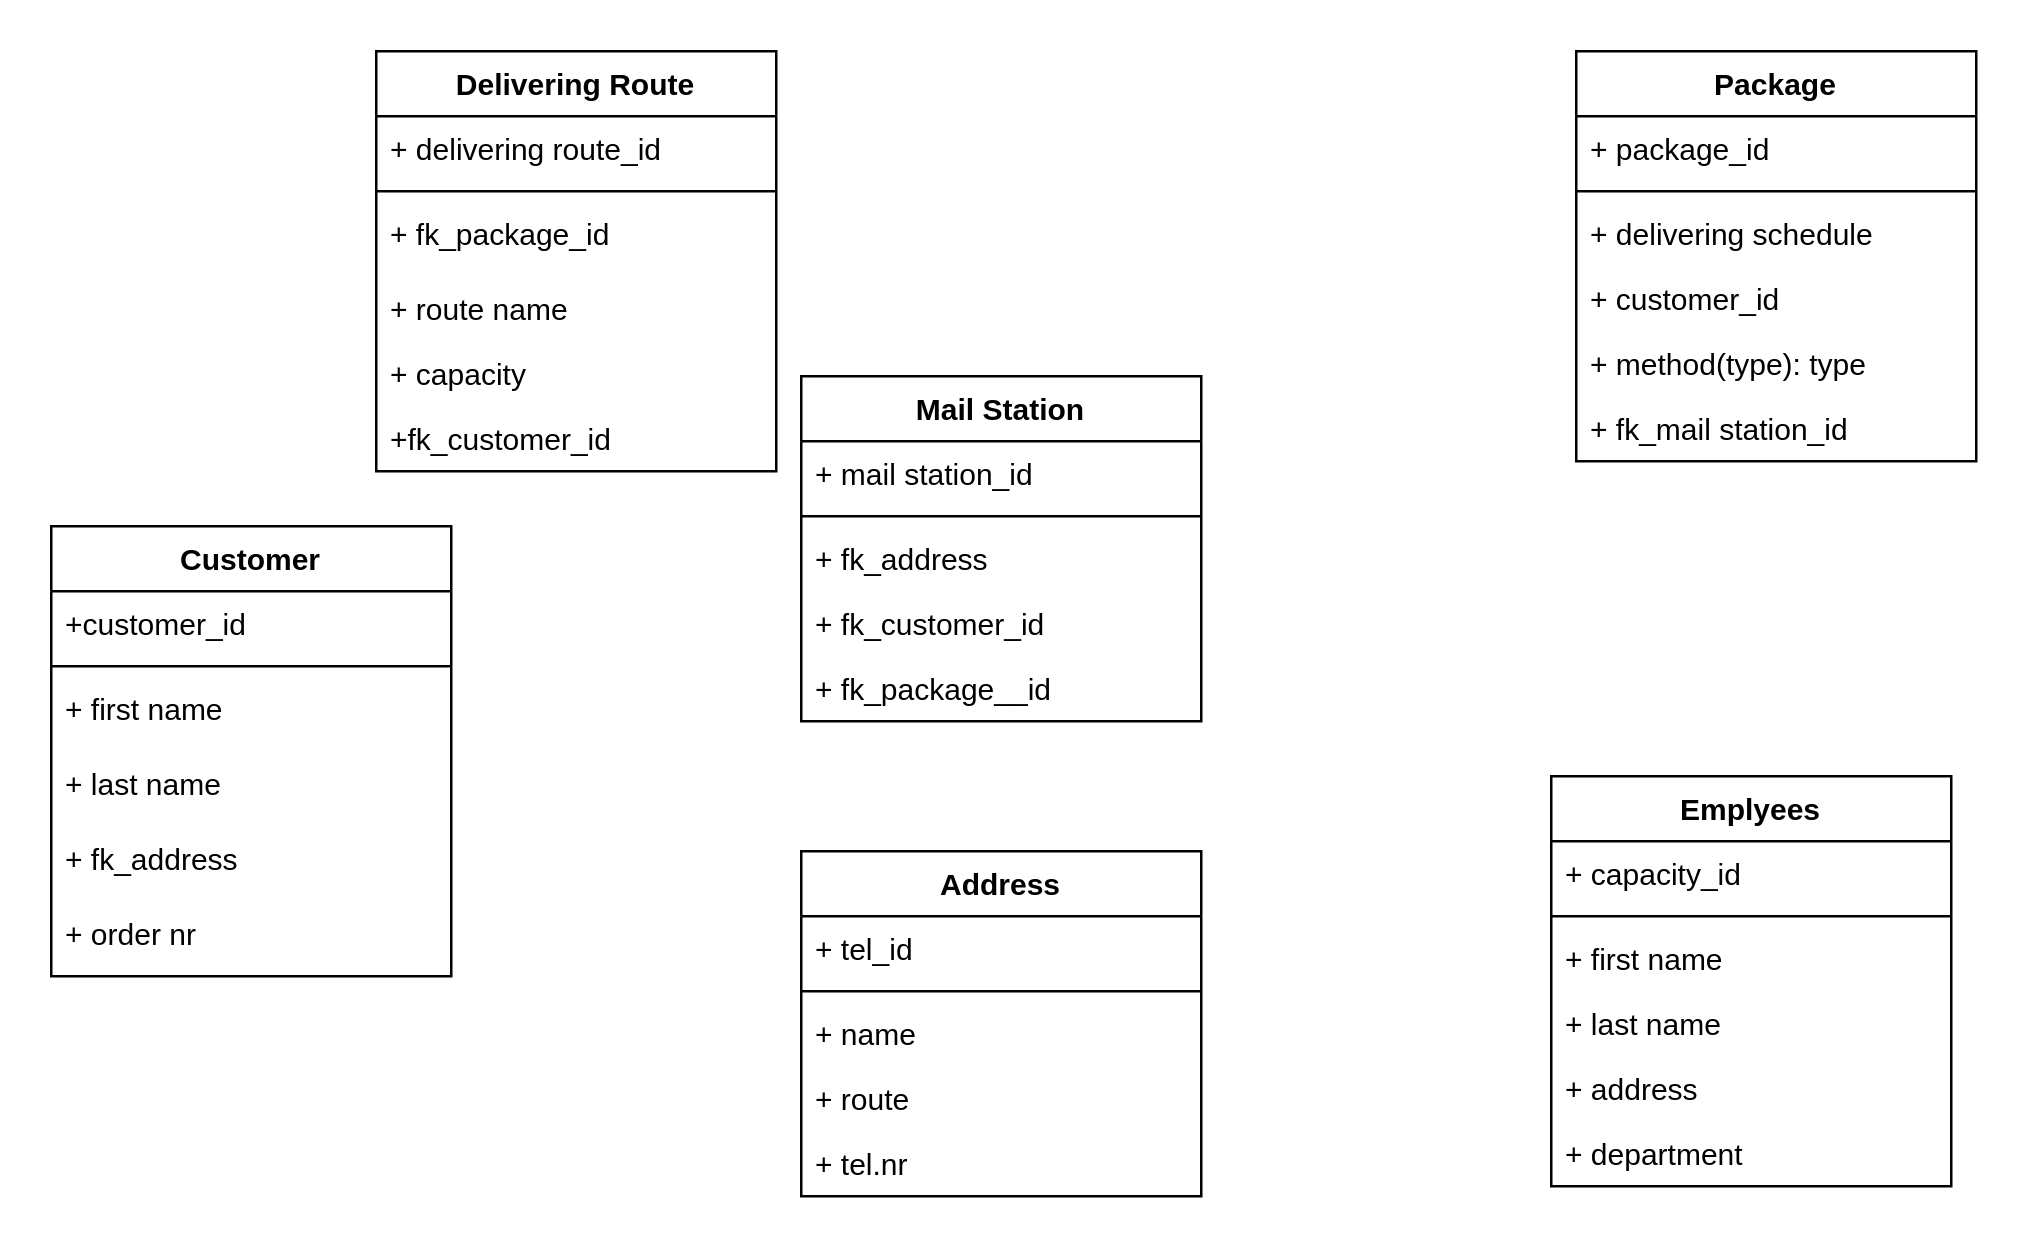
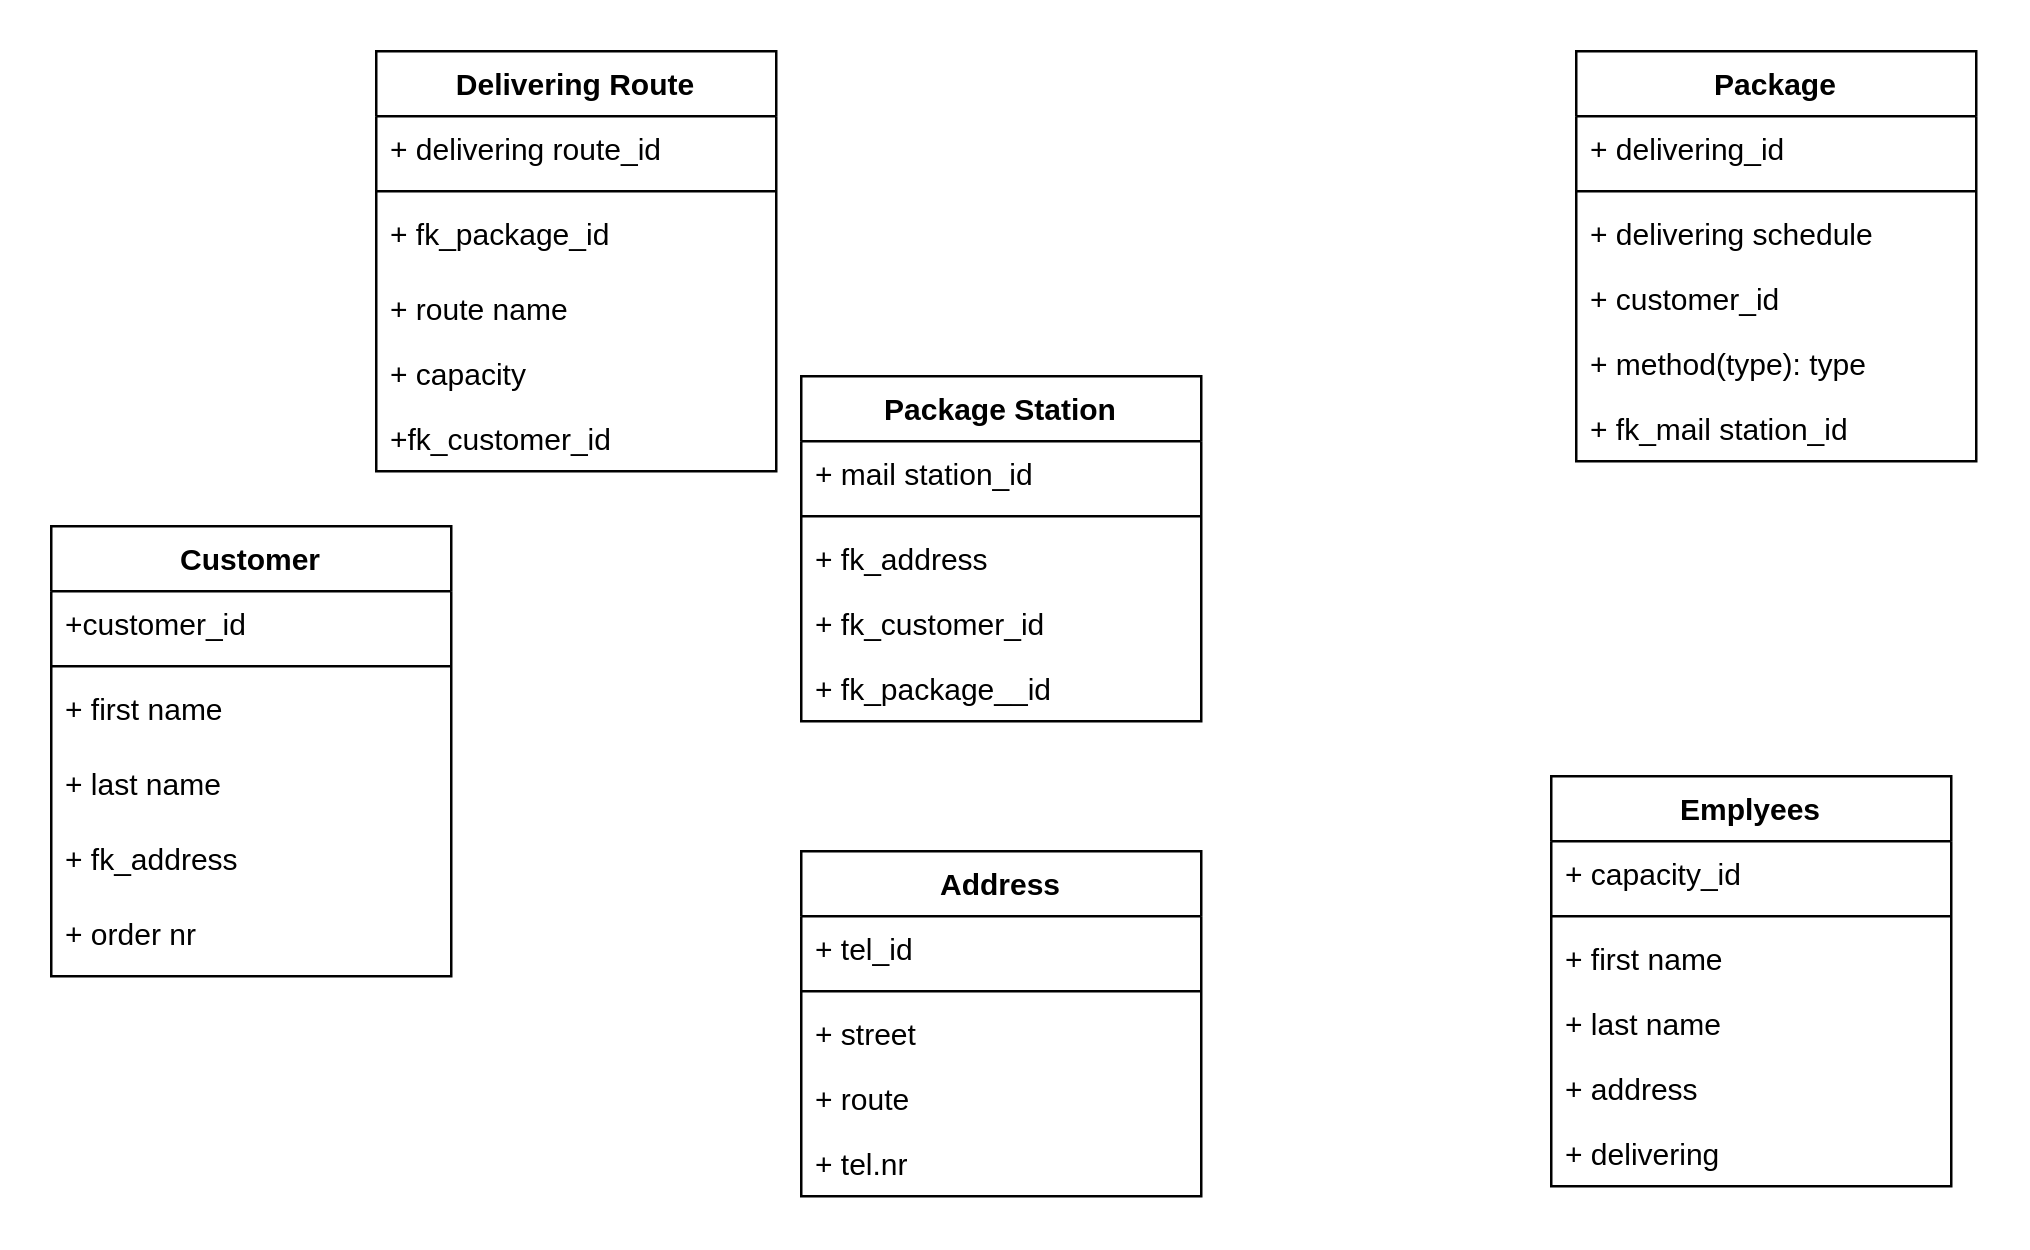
node "+ package_id": label "+ package_id" -> "+ delivering_id"
node "Mail Station": label "Mail Station" -> "Package Station"
node "+ name": label "+ name" -> "+ street"
node "+ department": label "+ department" -> "+ delivering"
